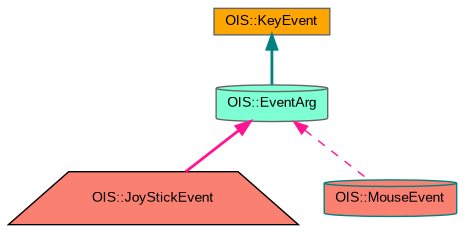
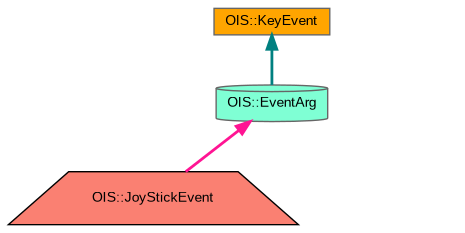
node "OIS::MouseEvent": removed
